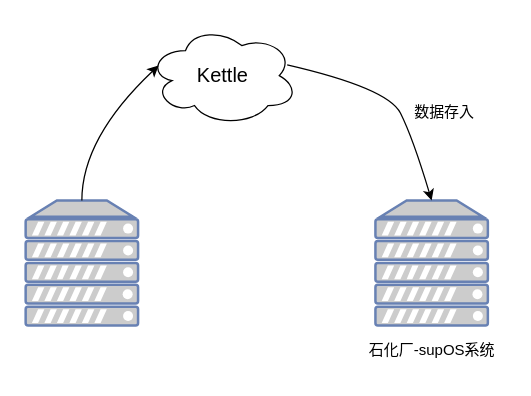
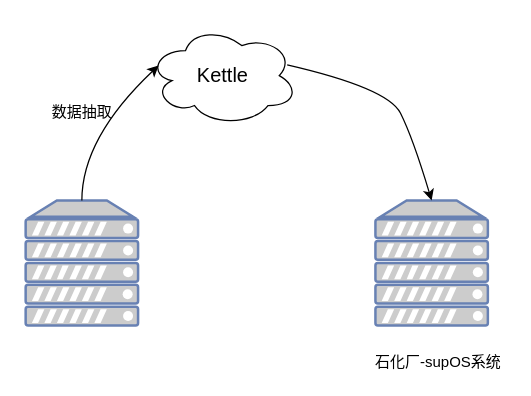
node "数据抽取": added
node "数据存入": removed
node "石化厂-supOS系统": moved (432, 351) -> (438, 363)
